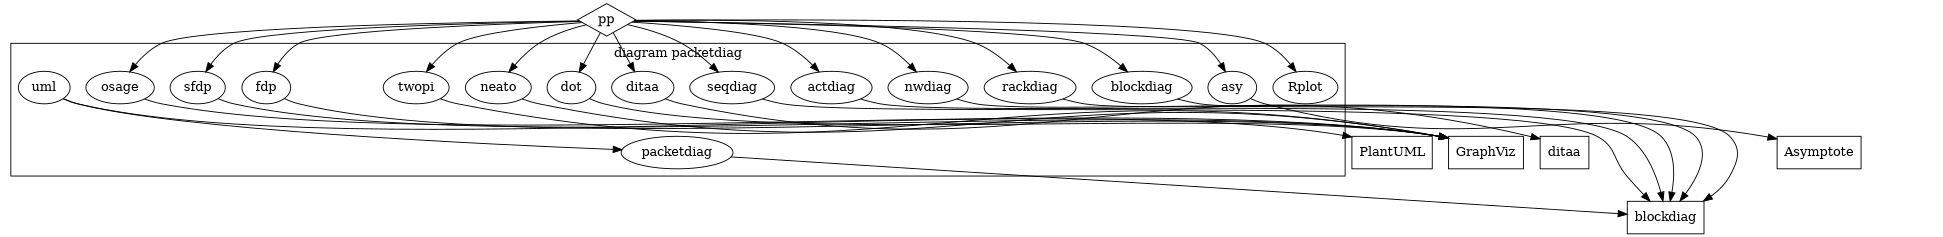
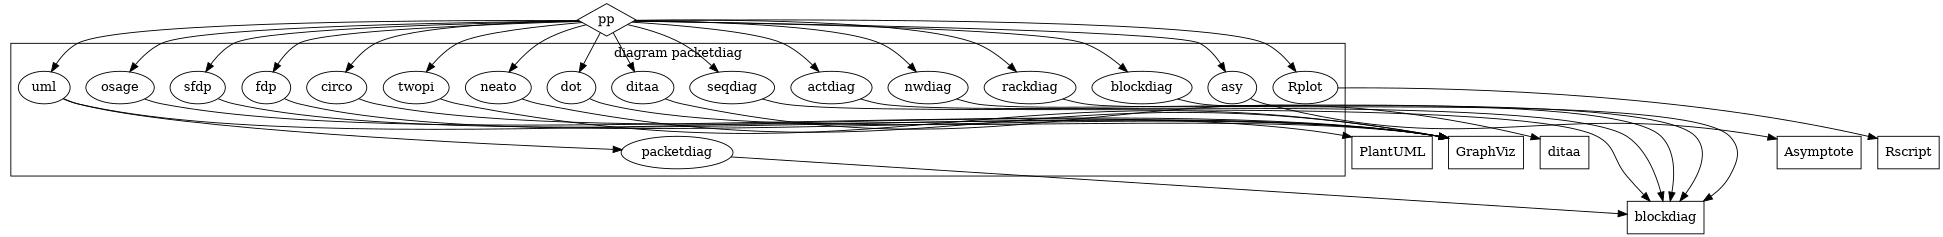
edge "pp" -> "uml": added
node "circo": added
node "Rscript": added
